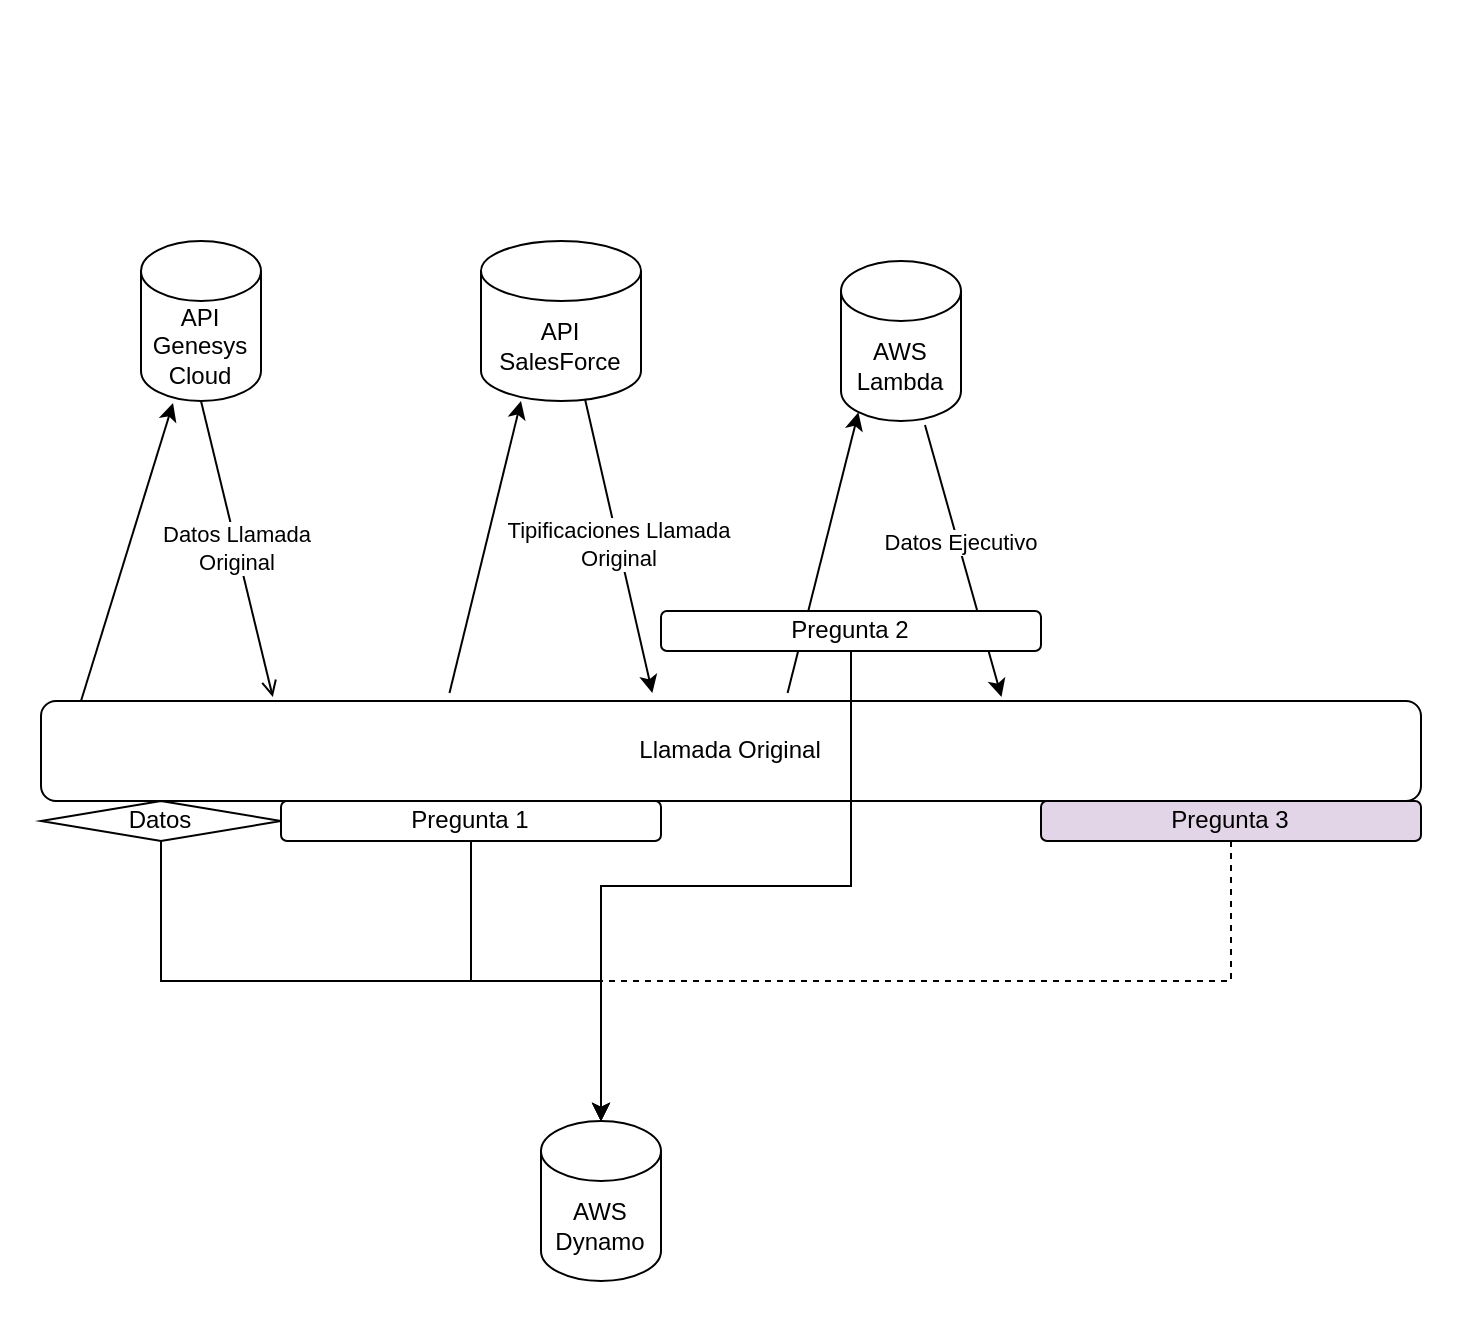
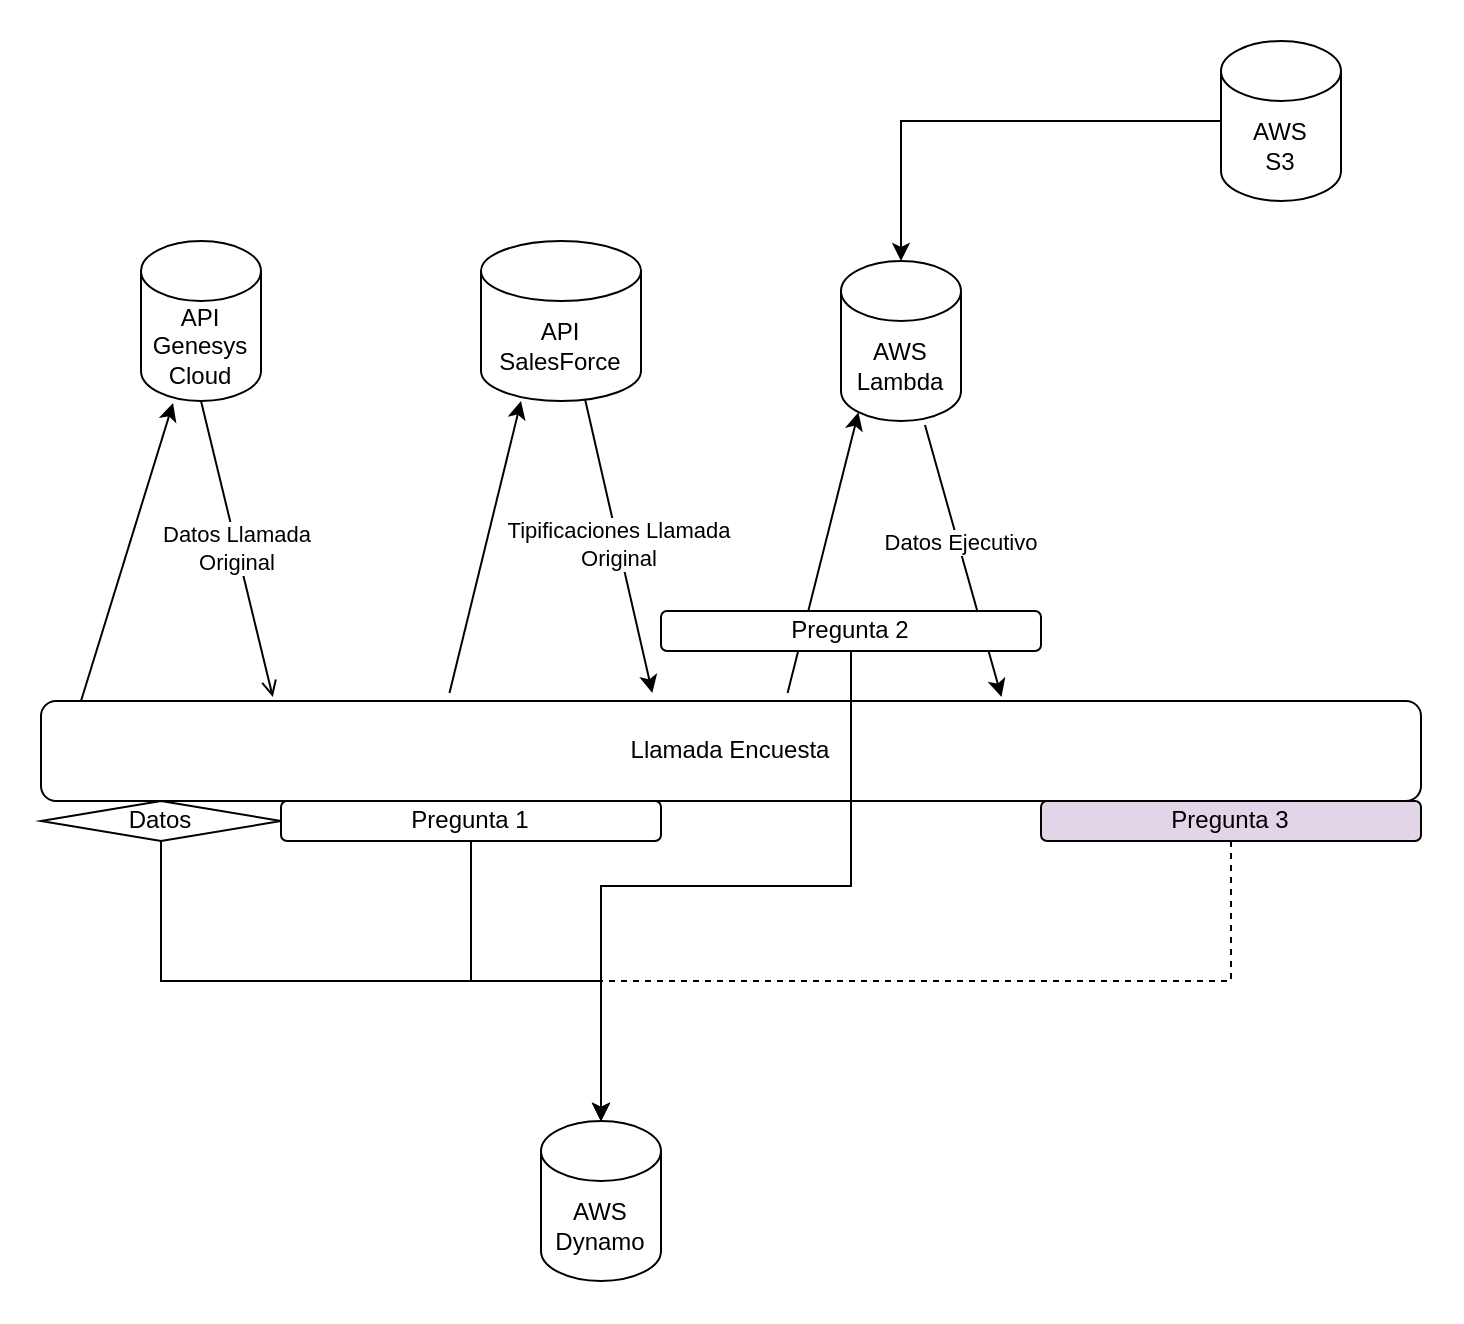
edge "AWS S3" -> "AWS Lambda": added
node "AWS S3": added
node "Llamada Original": label "Llamada Original" -> "Llamada Encuesta"
